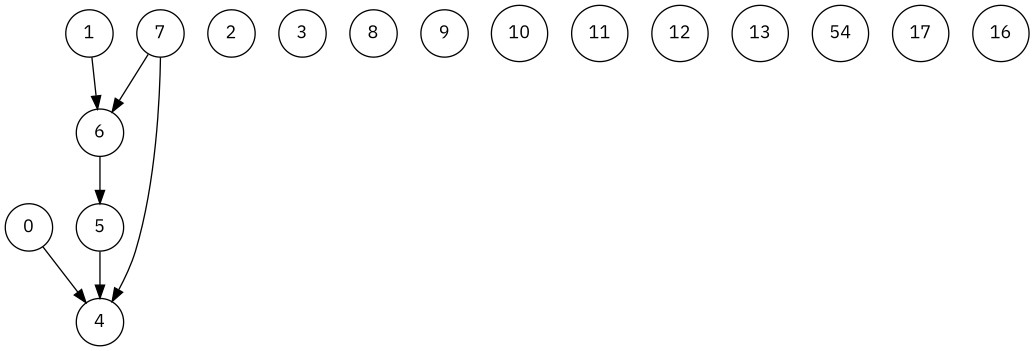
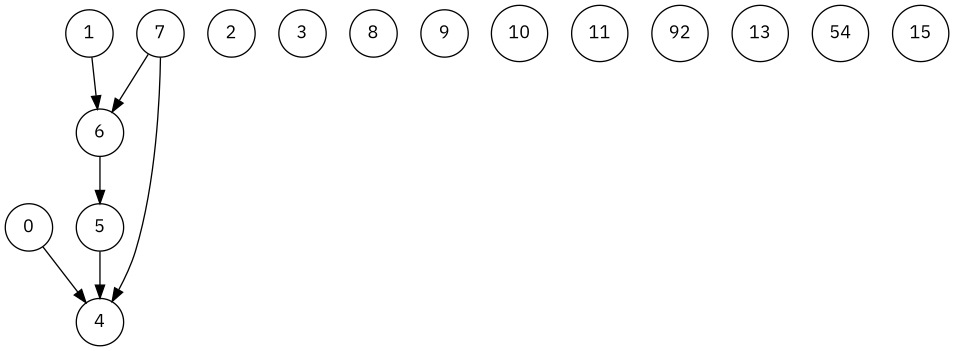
node "12": label "12" -> "92"
node "17": label "17" -> "15"
node "16": removed
